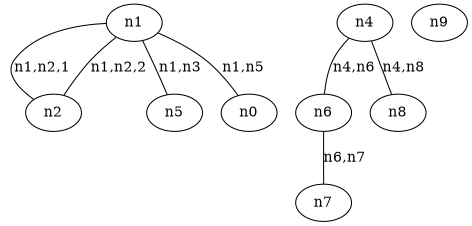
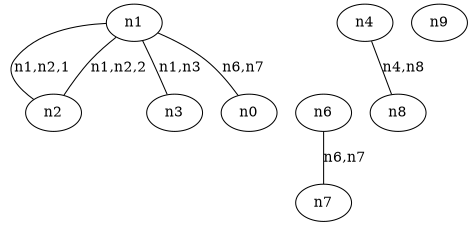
edge "n4" -- "n6": removed, label "n4,n6"
edge "n1" -- "n0": label "n1,n5" -> "n6,n7"
node "n5": label "n5" -> "n3"
